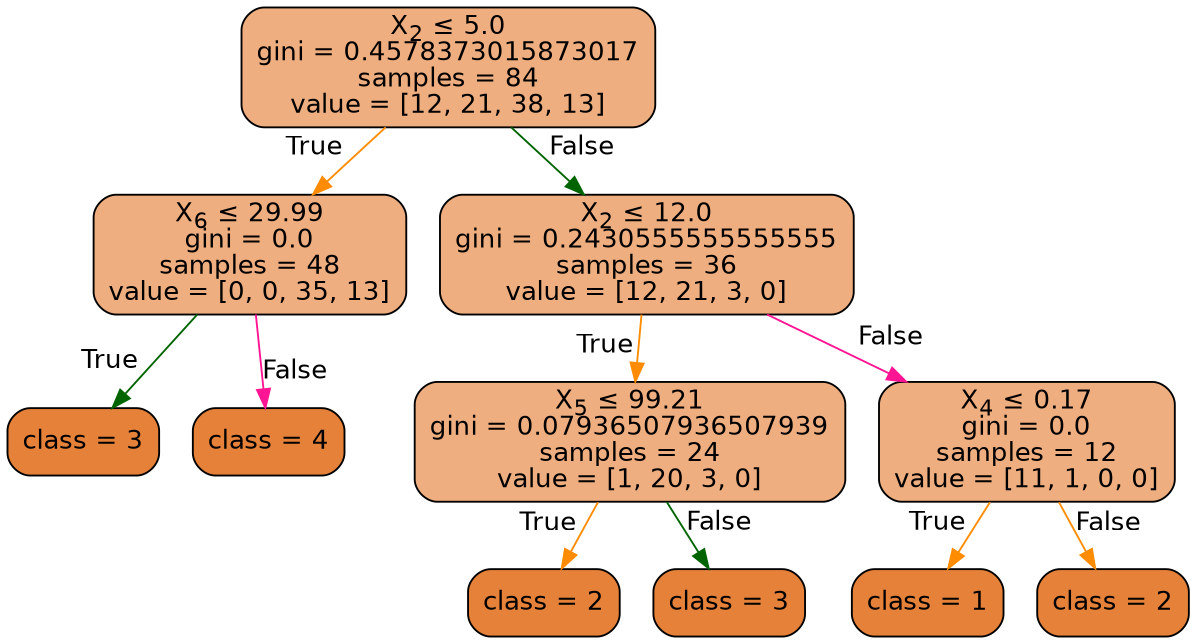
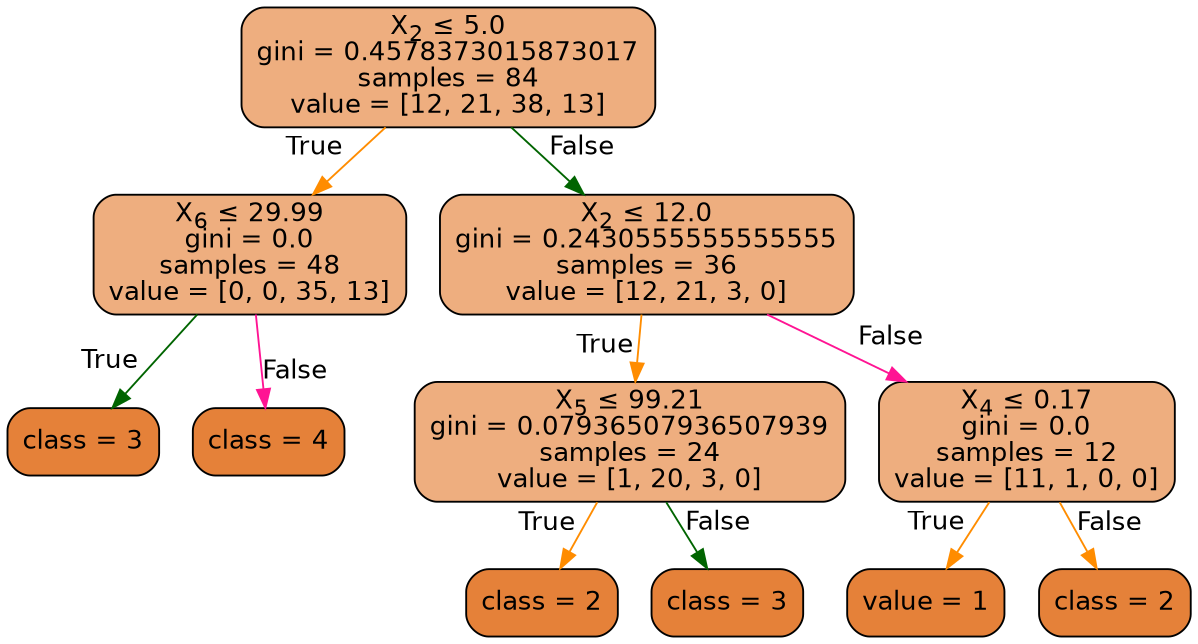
node "class = 1": label "class = 1" -> "value = 1"
